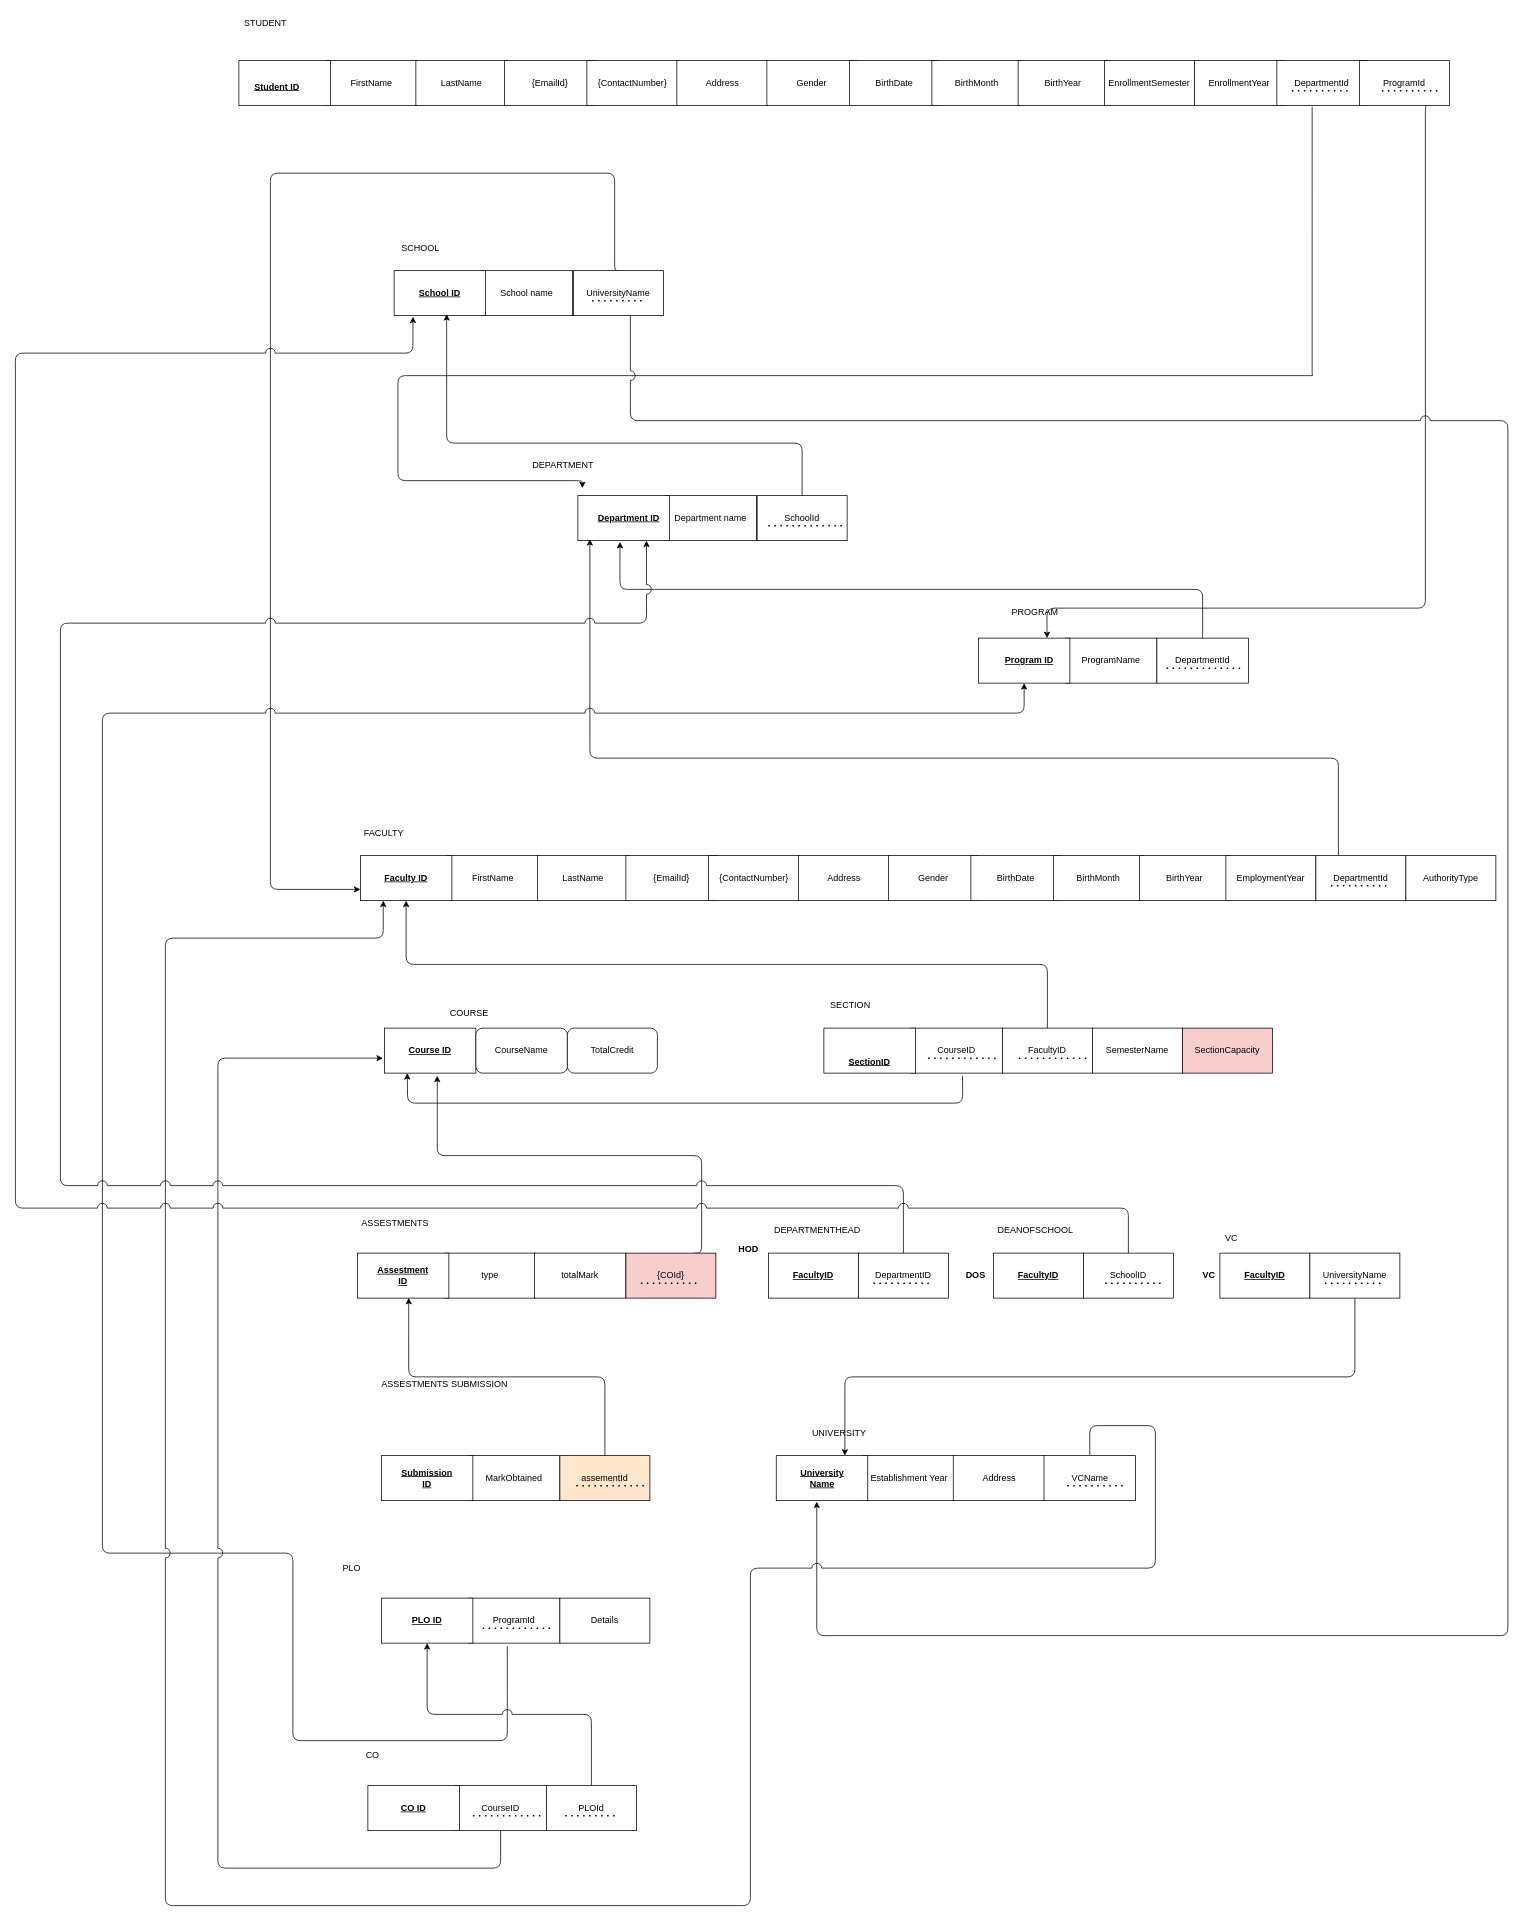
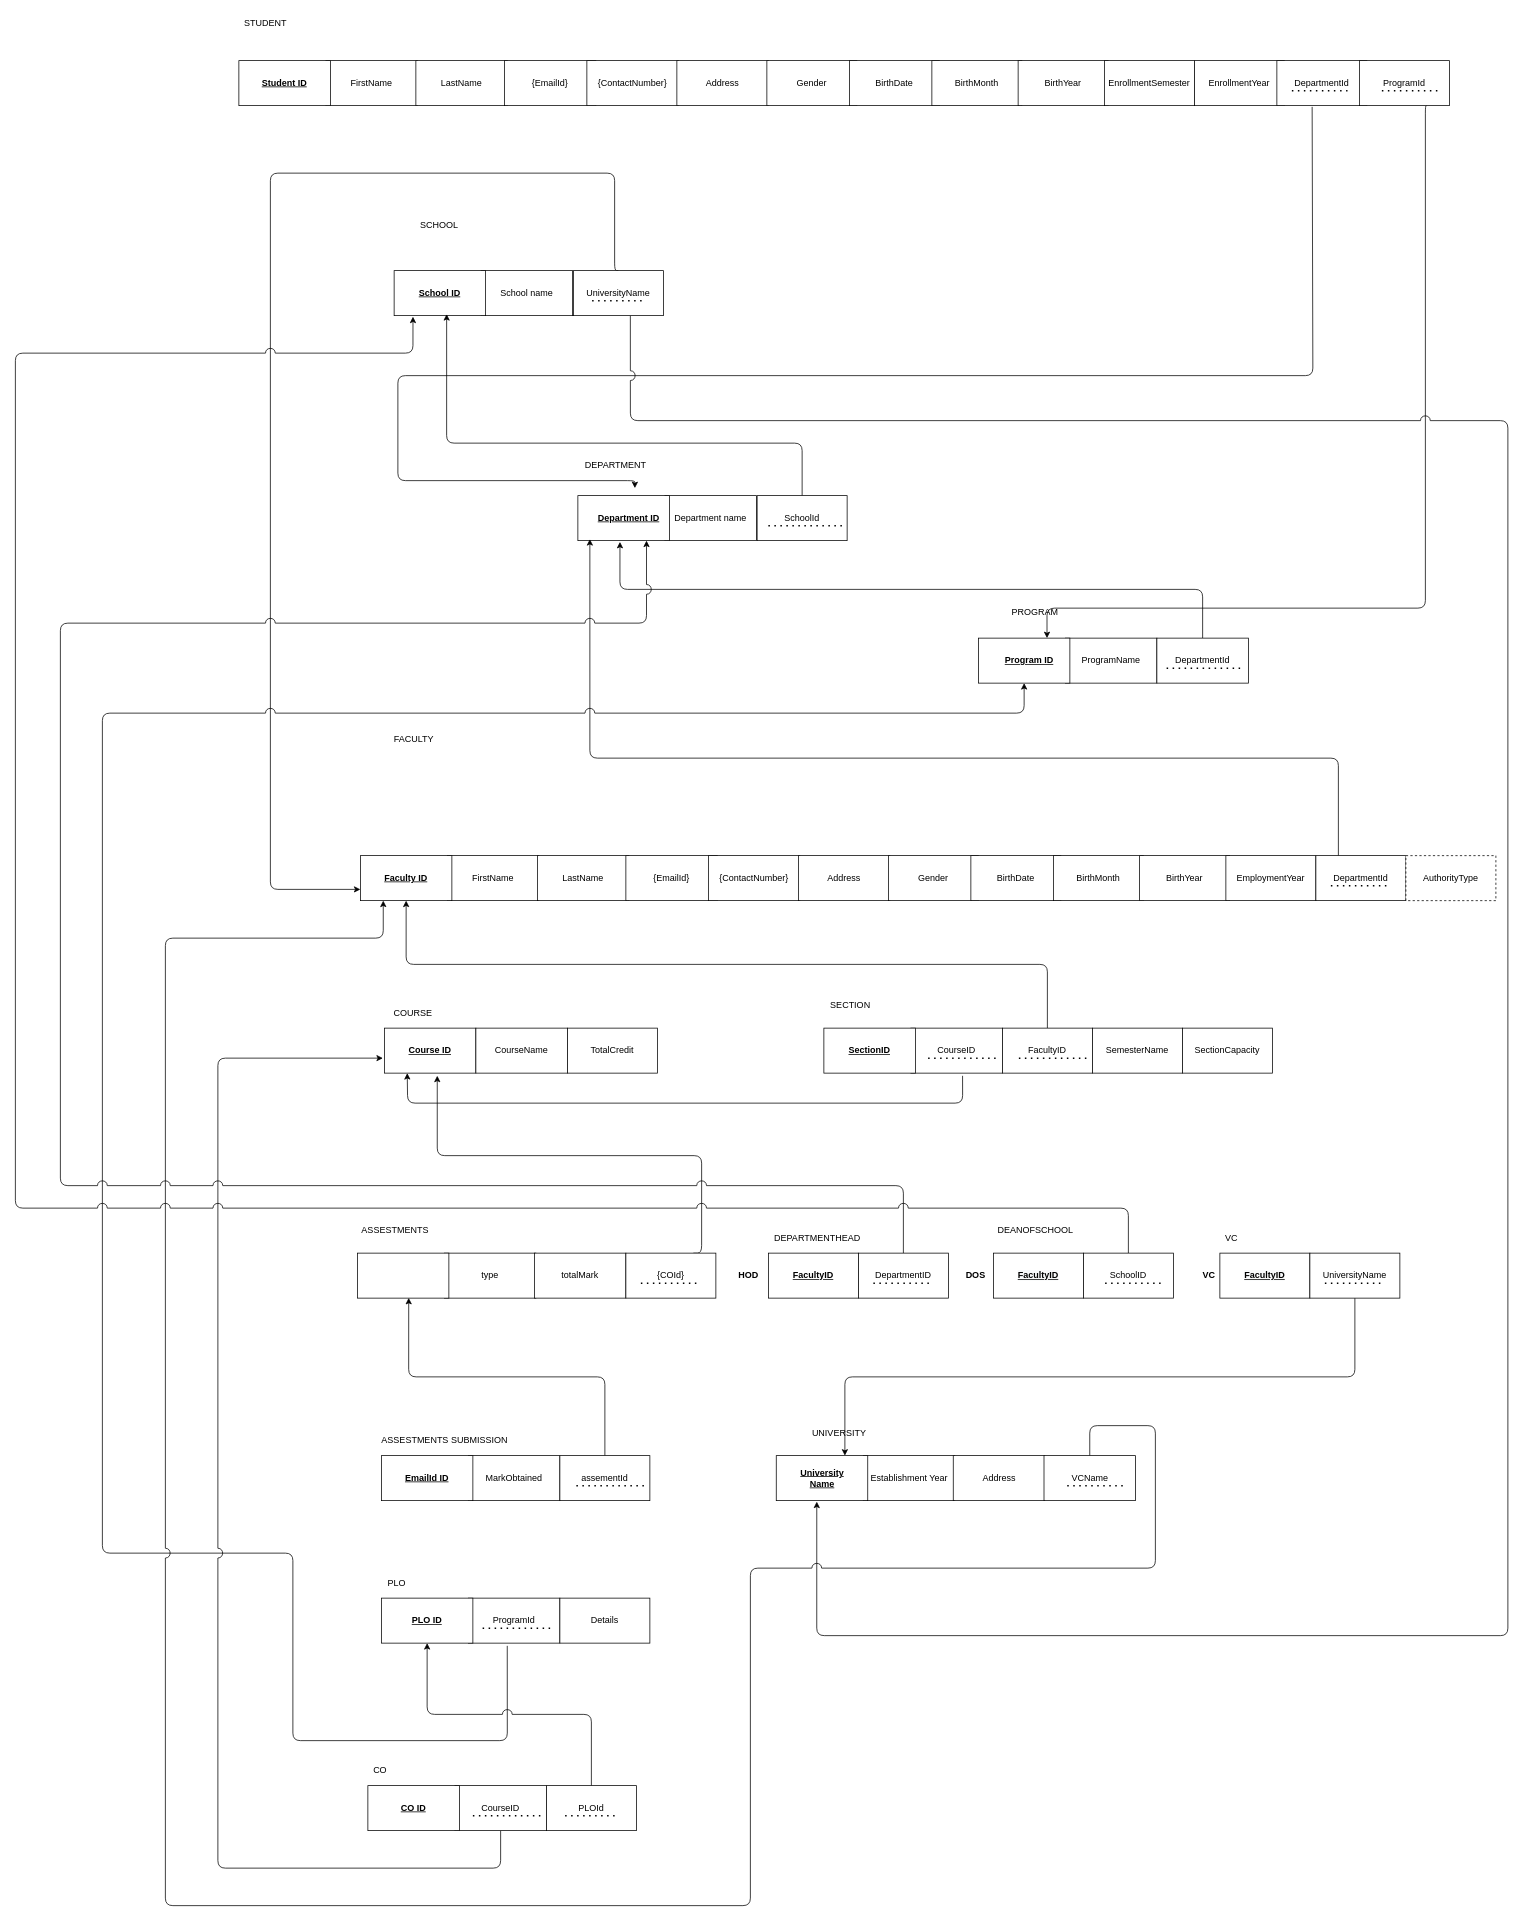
node "Student ID": moved (277, 87) -> (285, 83)
node "SCHOOL": moved (420, 248) -> (439, 225)
node "DEPARTMENT": moved (563, 465) -> (615, 465)
node "FACULTY": moved (384, 833) -> (414, 739)
node "AuthorityType": style solid -> dashed
node "COURSE": moved (469, 1013) -> (413, 1013)
node "CourseName": shape rounded rectangle -> rectangle
node "TotalCredit": shape rounded rectangle -> rectangle
node "SectionCapacity": fillcolor #f8cecc -> #ffffff
node "SectionID": moved (870, 1062) -> (870, 1050)
node "ASSESTMENTS": moved (395, 1223) -> (395, 1230)
node "DEPARTMENTHEAD": moved (817, 1230) -> (817, 1238)
node "HOD": moved (748, 1249) -> (748, 1275)
node "Assestment ID": removed
node "{COId}": fillcolor #f8cecc -> #ffffff
node "ASSESTMENTS SUBMISSION": moved (444, 1384) -> (444, 1440)
node "Submission ID": label "Submission ID" -> "EmailId ID"
node "assementId": fillcolor #ffe6cc -> #ffffff
node "PLO": moved (351, 1568) -> (396, 1583)
node "CO": moved (372, 1755) -> (380, 1770)
